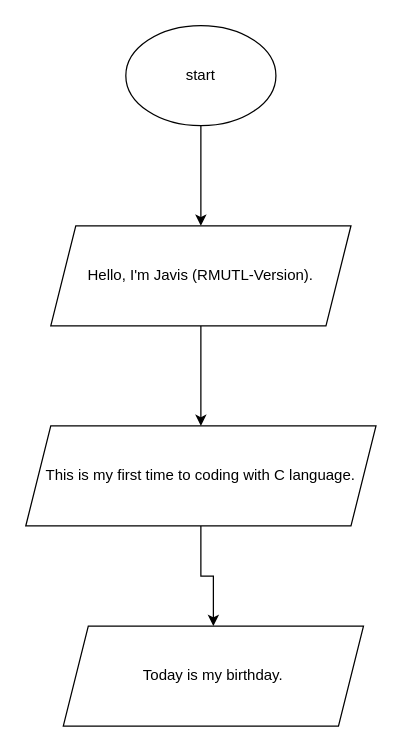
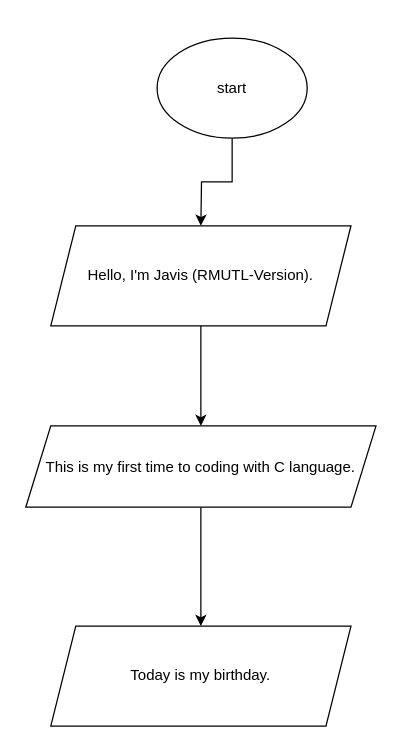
node "start": moved (201, 76) -> (232, 88)
node "This is my first time to coding with C language.": size 350x100 -> 350x81
node "Today is my birthday.": moved (213, 676) -> (201, 676)
